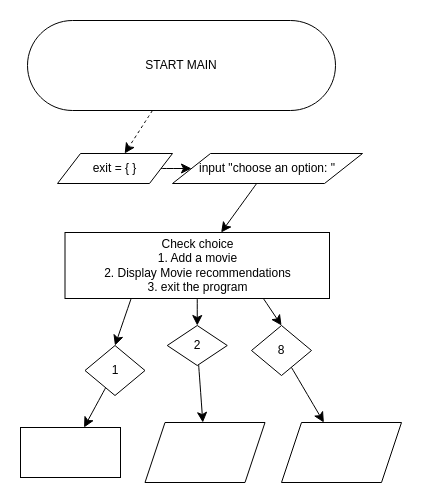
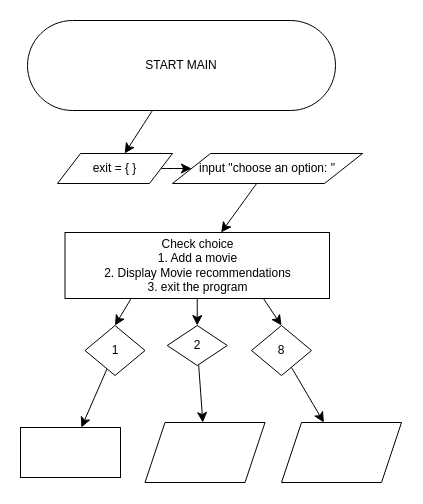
edge "START MAIN" -> "exit = { }": style dashed -> solid
node "1": moved (115, 371) -> (115, 351)
